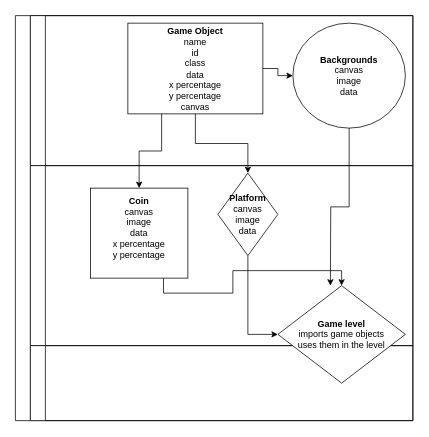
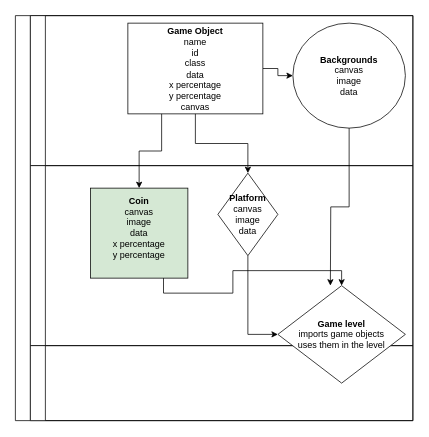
node "Coin canvas image data x percentage y percentage": fillcolor #ffffff -> #d5e8d4
